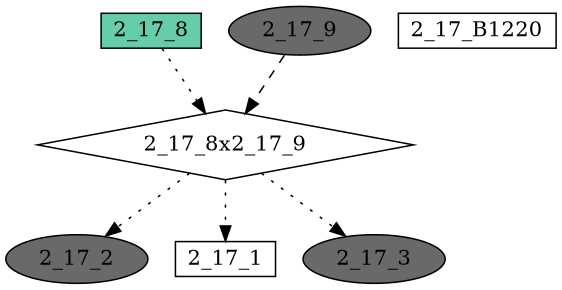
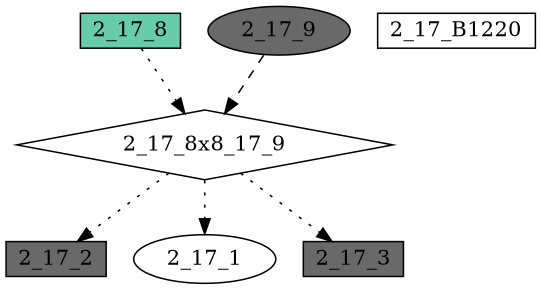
node "2_17_8x2_17_9": label "2_17_8x2_17_9" -> "2_17_8x8_17_9"
node "2_17_2": shape ellipse -> box
node "2_17_1": shape box -> ellipse
node "2_17_3": shape ellipse -> box
